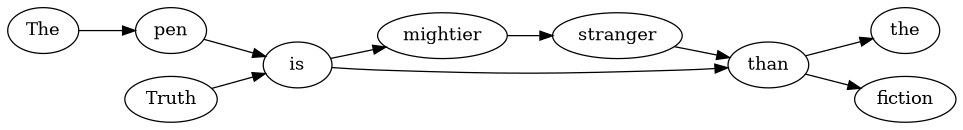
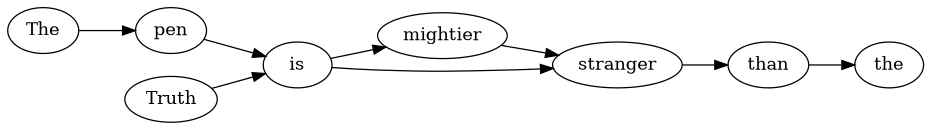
edge "is" -> "than": now "is" -> "stranger"
node "fiction": removed
